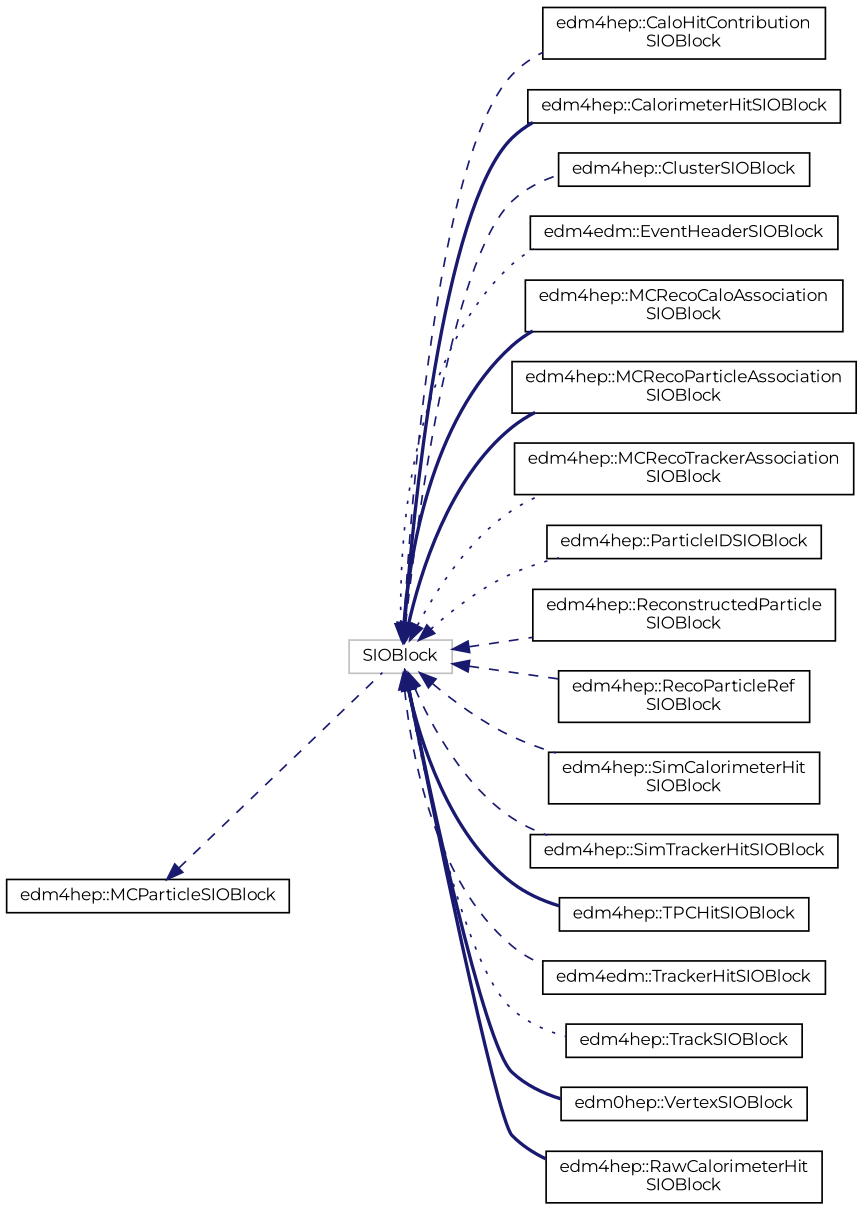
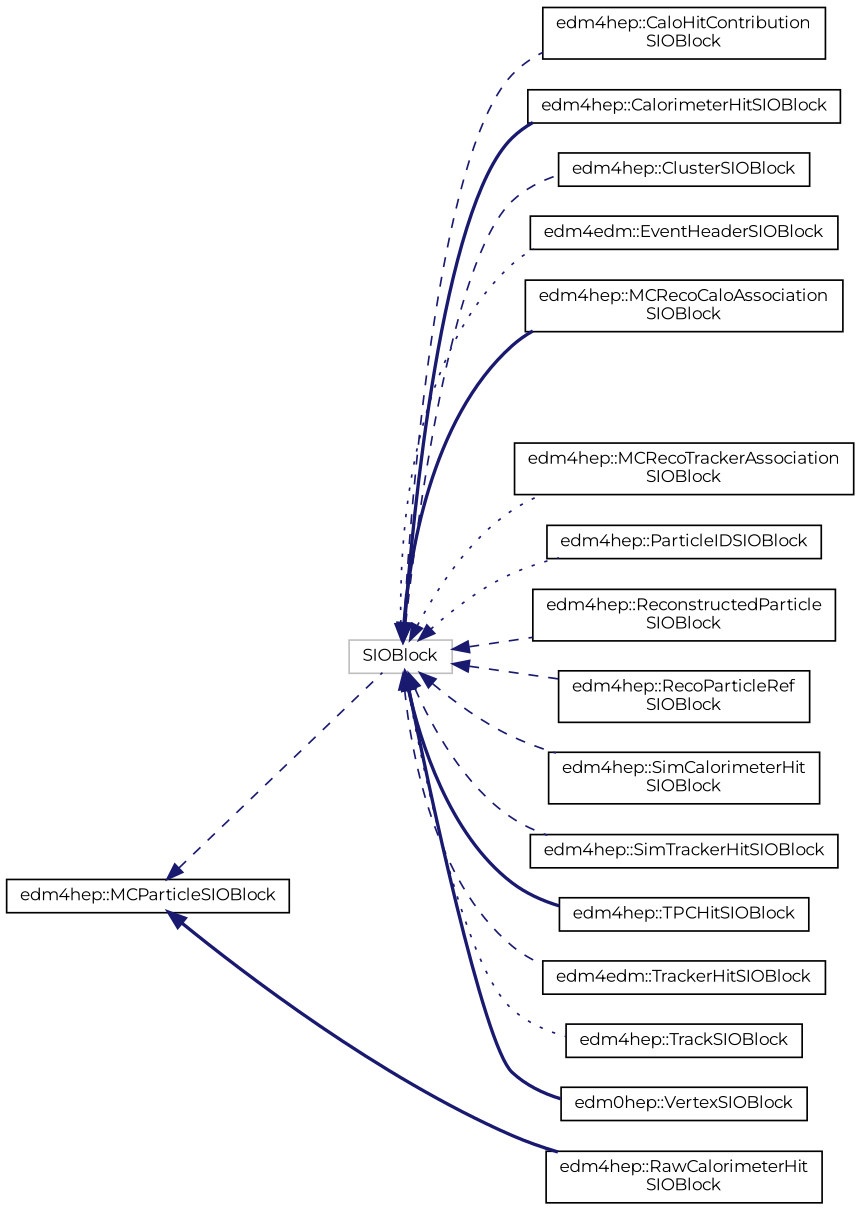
node "edm4hep::MCRecoParticleAssociation SIOBlock": removed
edge "edm4hep::RawCalorimeterHit SIOBlock" -> "SIOBlock": now "edm4hep::RawCalorimeterHit SIOBlock" -> "edm4hep::MCParticleSIOBlock"
